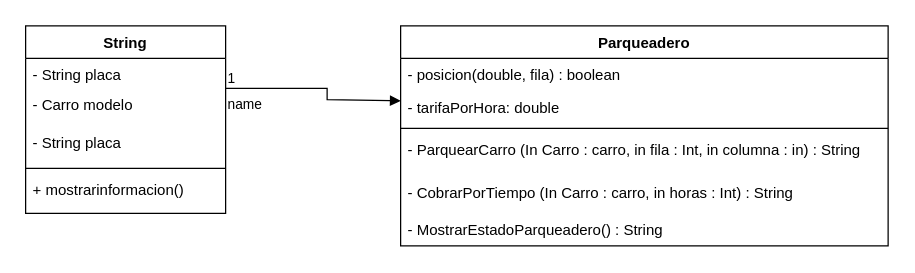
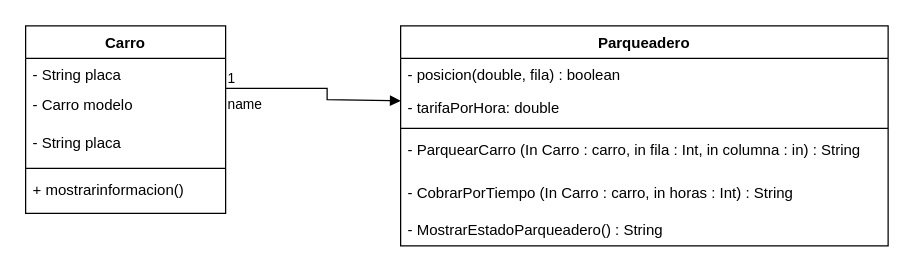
node "String": label "String" -> "Carro"
